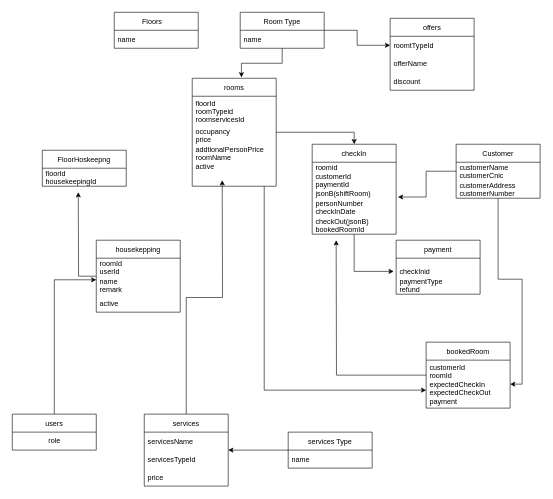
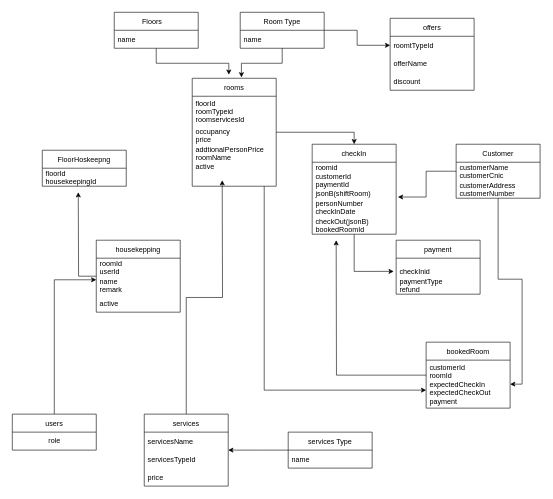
edge "Floors" -> "rooms": added
